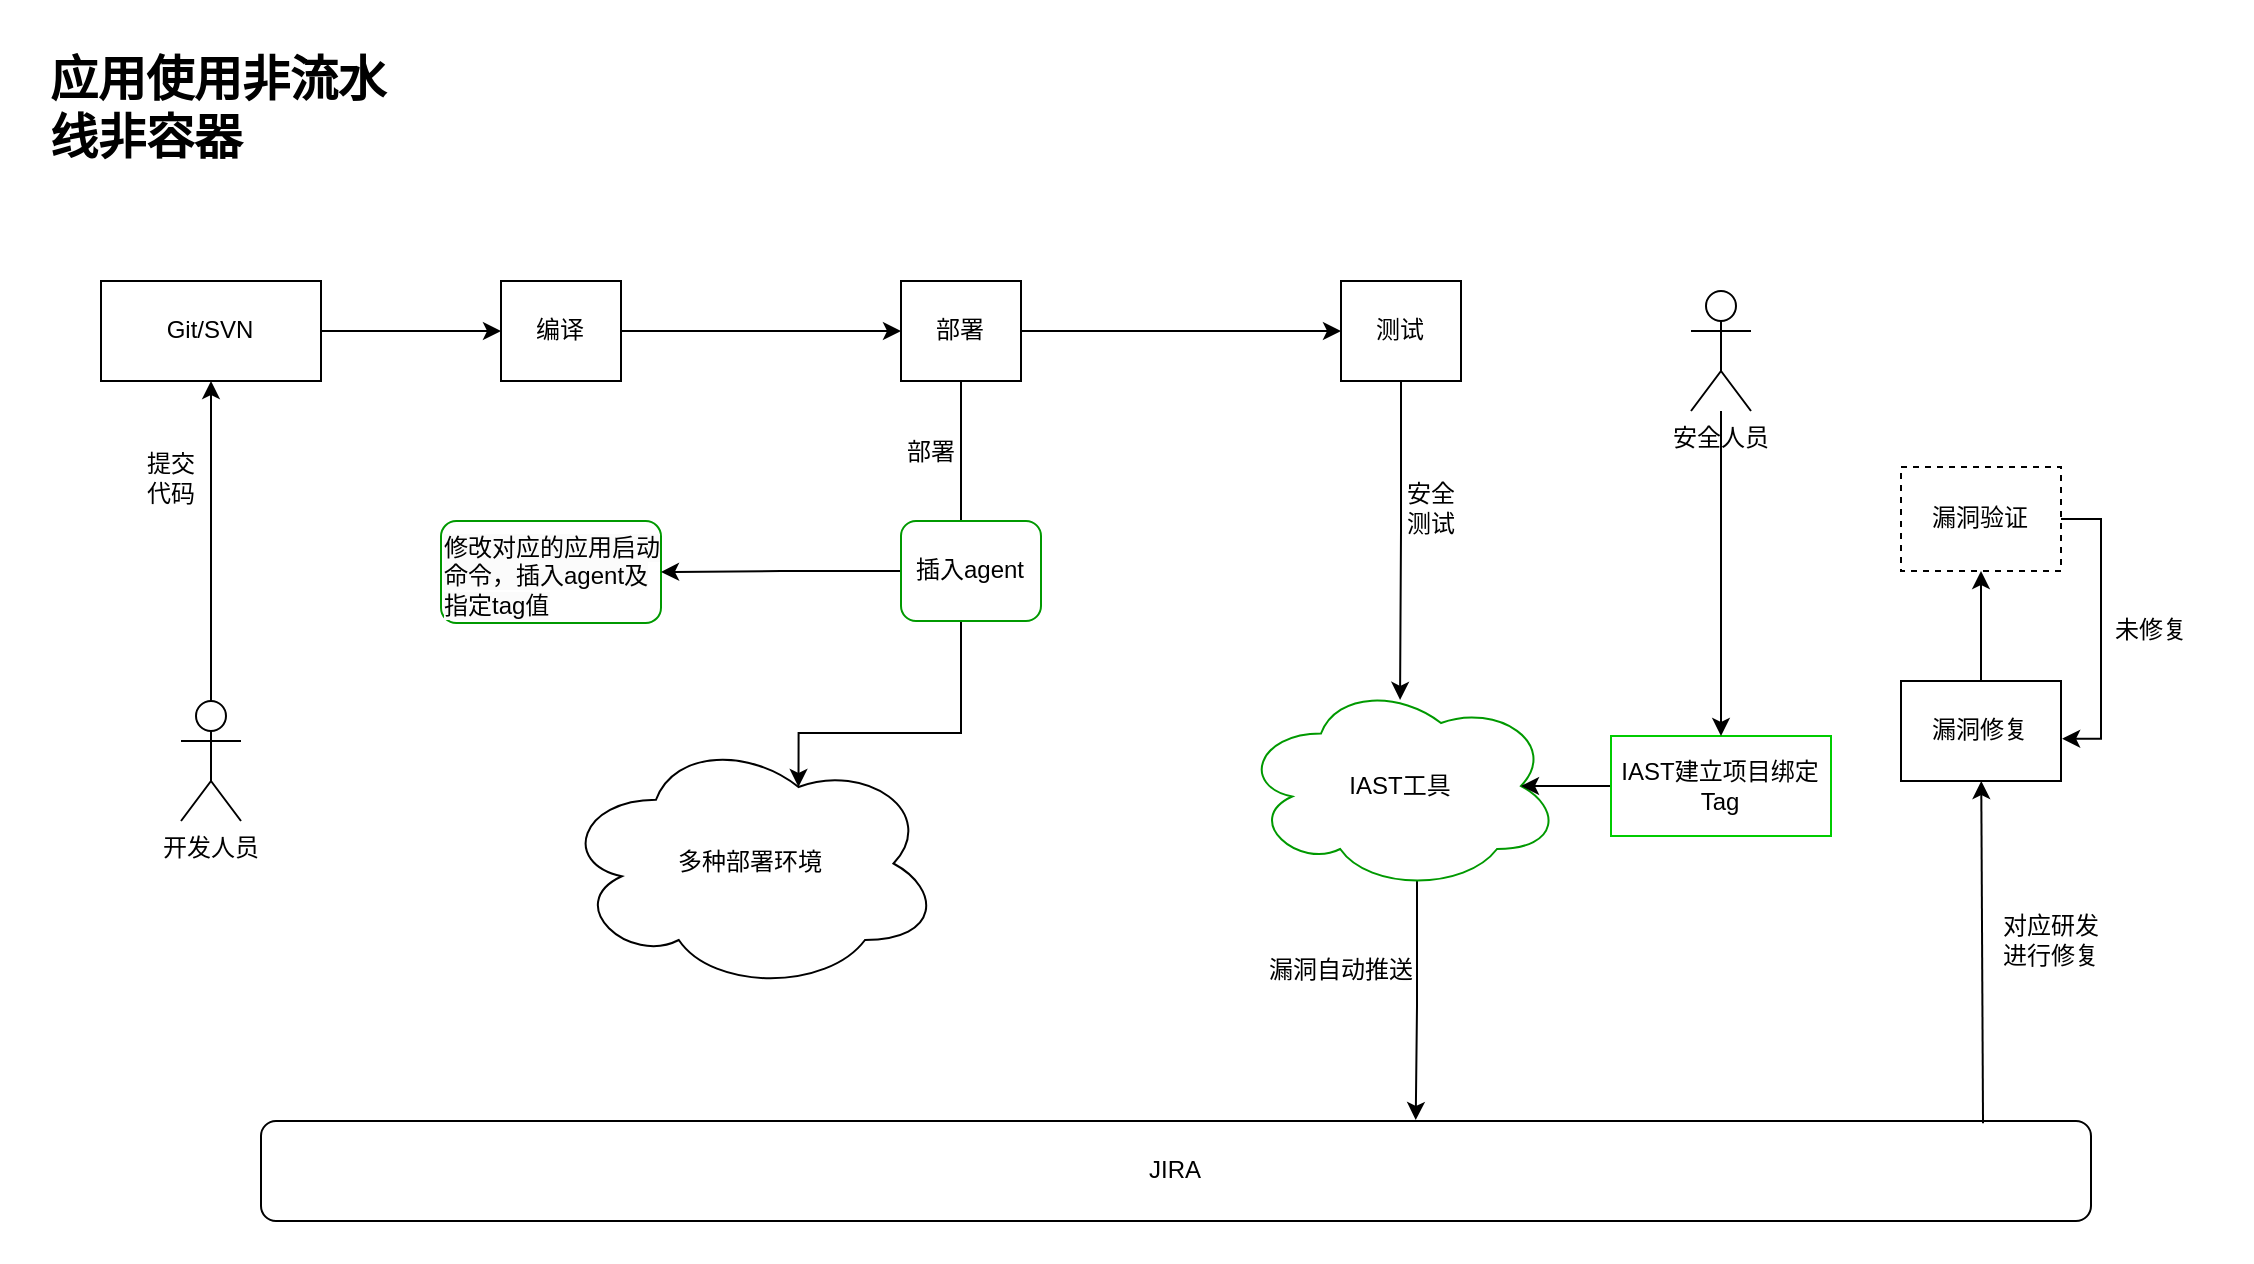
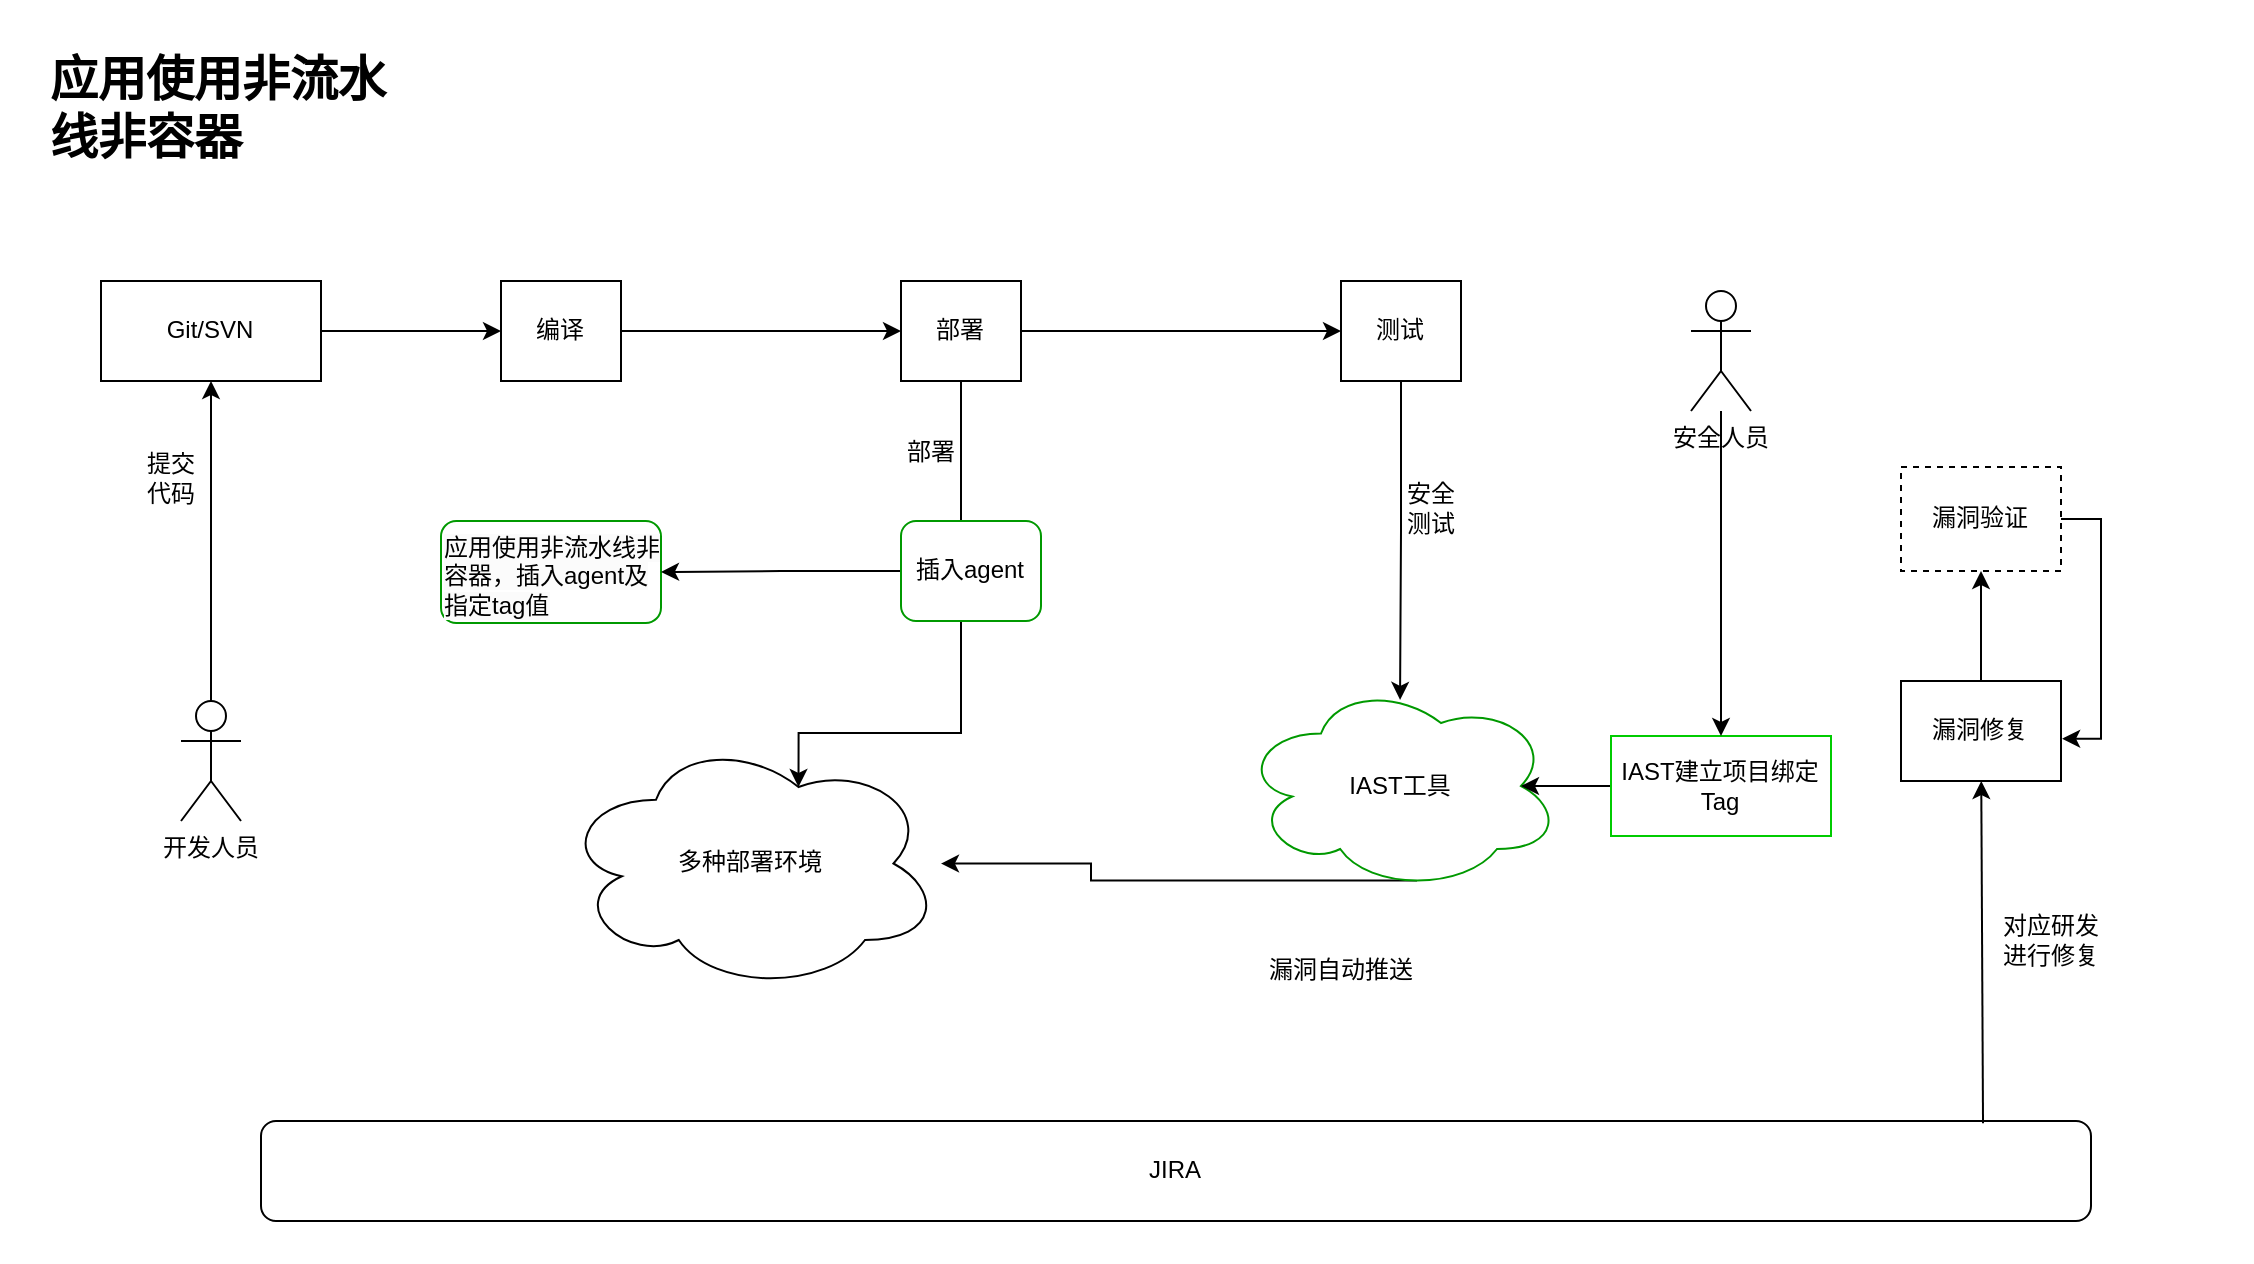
node "修改对应的应用启动命令，插入agent及指定tag值": label "修改对应的应用启动命令，插入agent及指定tag值" -> "应用使用非流水线非容器，插入agent及指定tag值"
node "未修复": removed
edge "IAST工具" -> "JIRA": now "IAST工具" -> "多种部署环境"
